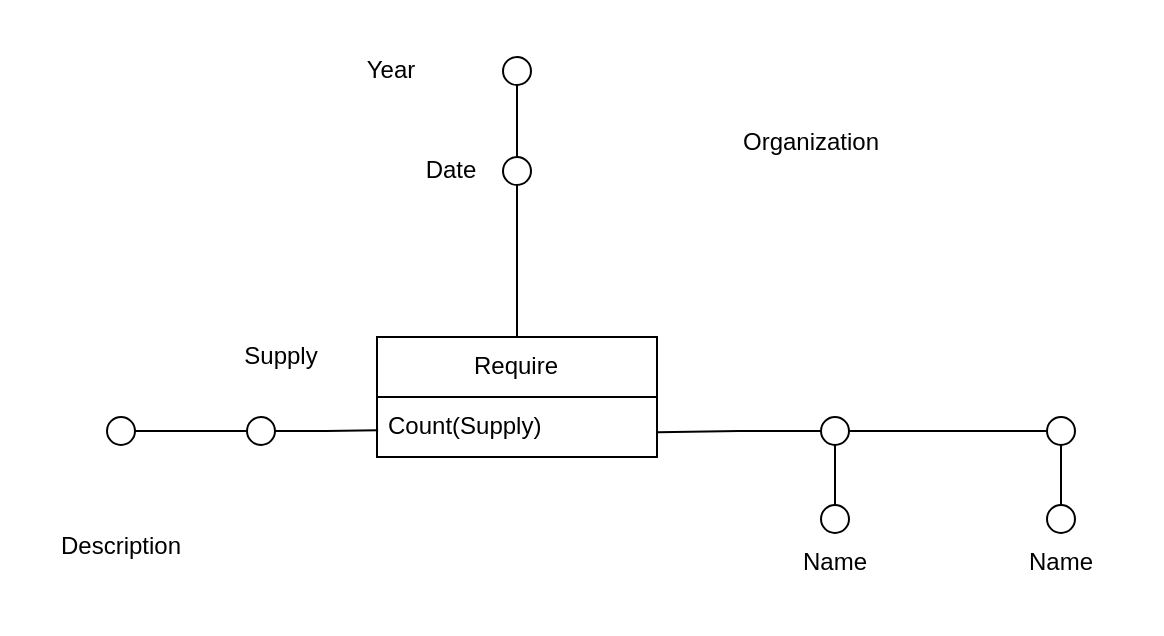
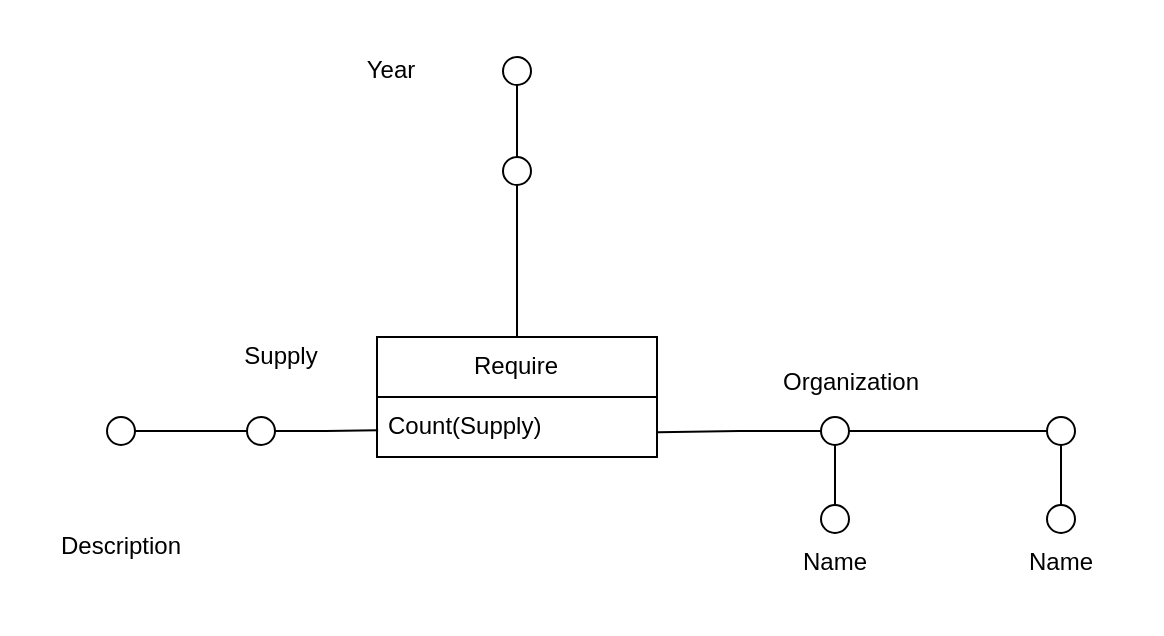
node "Organization": moved (811, 143) -> (851, 383)
node "Date": removed
